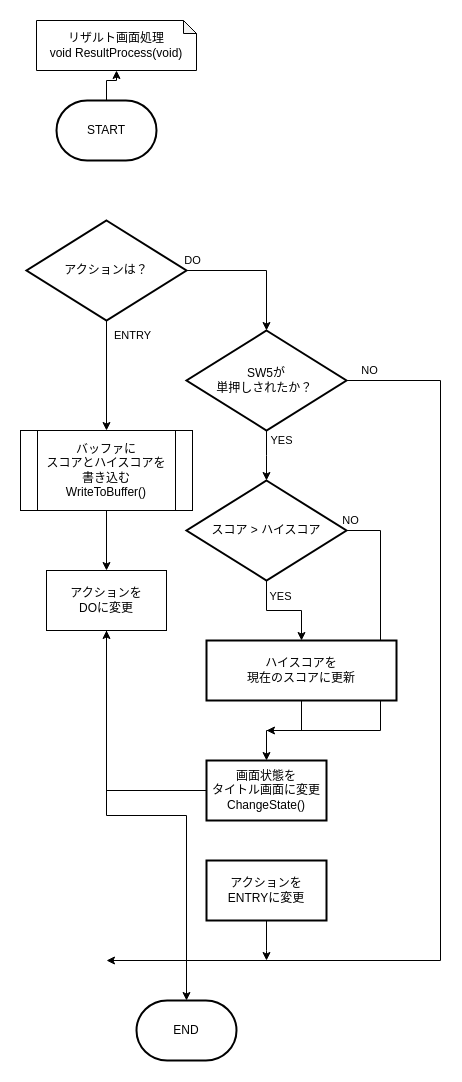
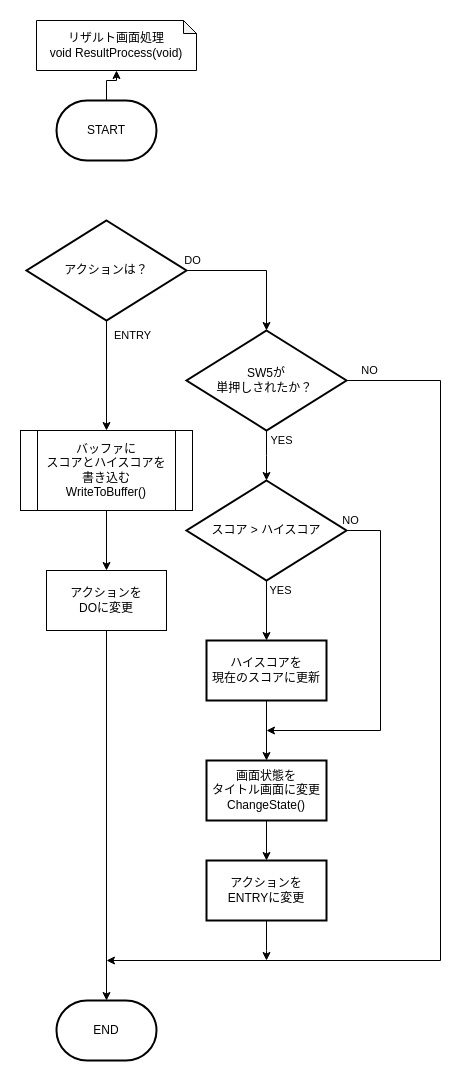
node "ハイスコアを 現在のスコアに更新": size 190x60 -> 120x60
edge "画面状態を タイトル画面に変更 ChangeState()" -> "アクションを DOに変更": now "画面状態を タイトル画面に変更 ChangeState()" -> "アクションを ENTRYに変更"
node "END": moved (187, 1031) -> (107, 1031)
